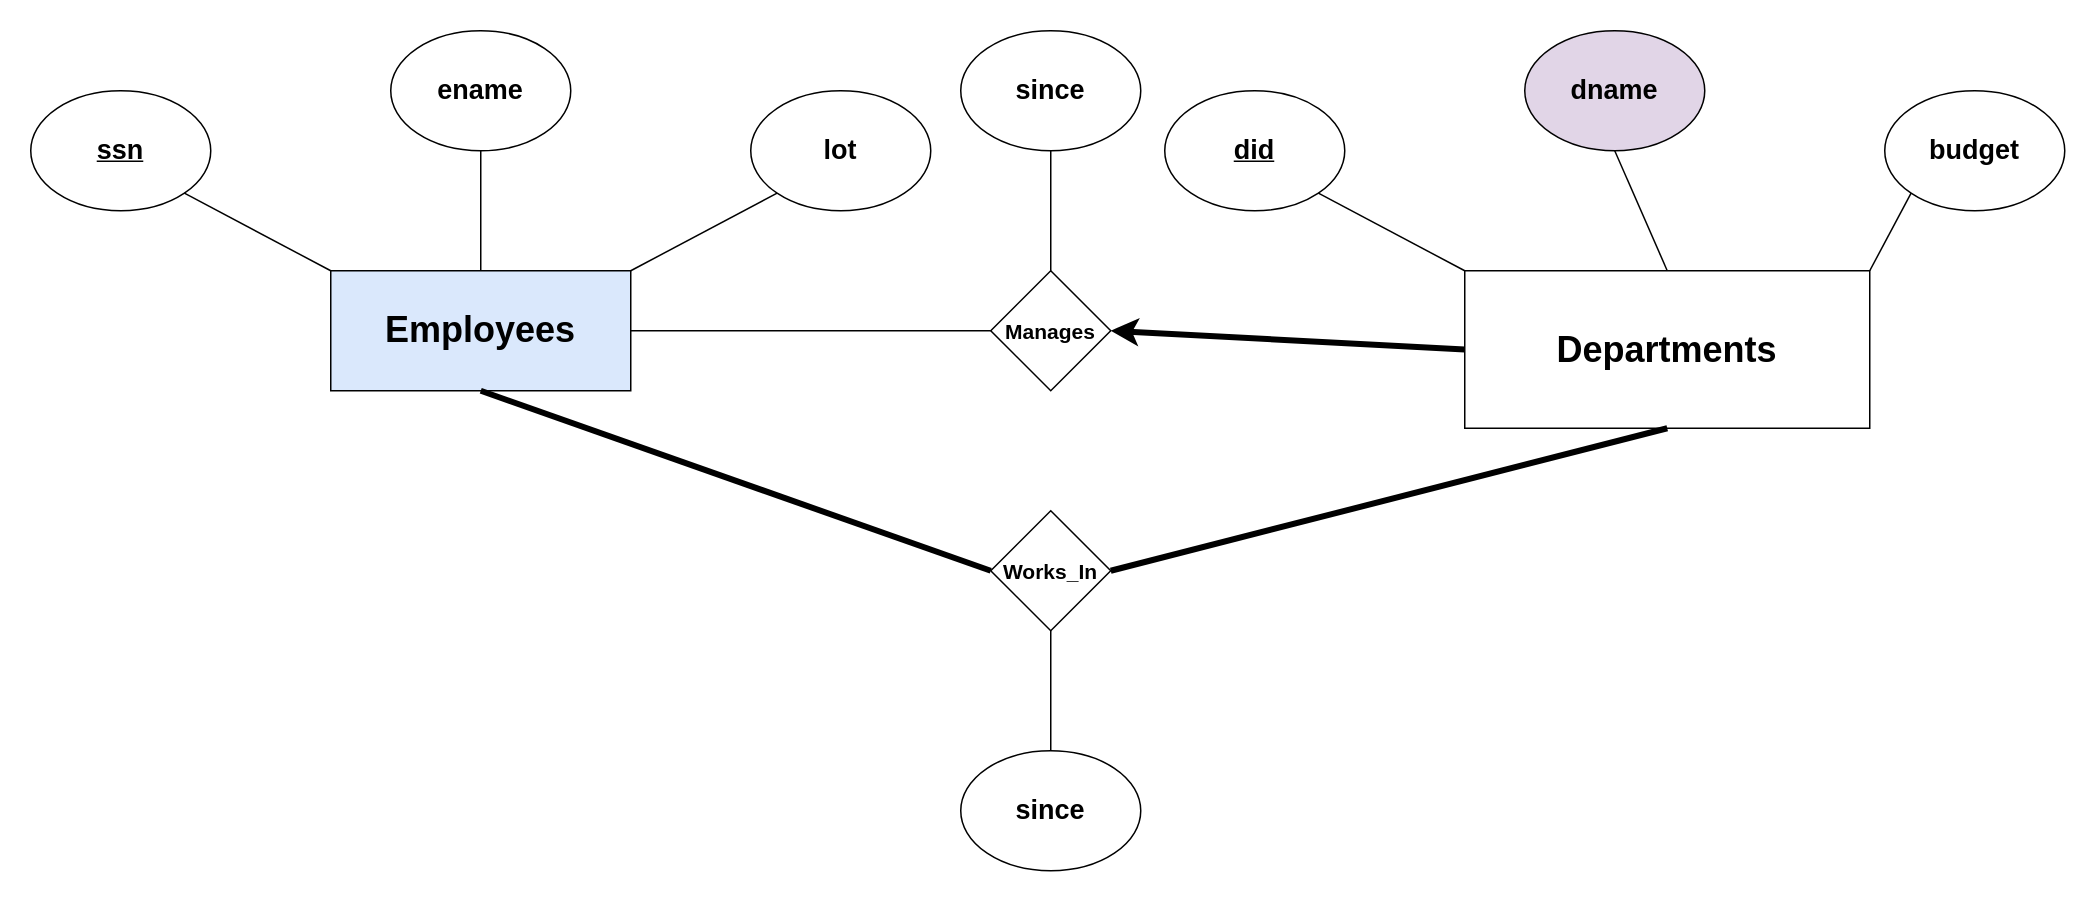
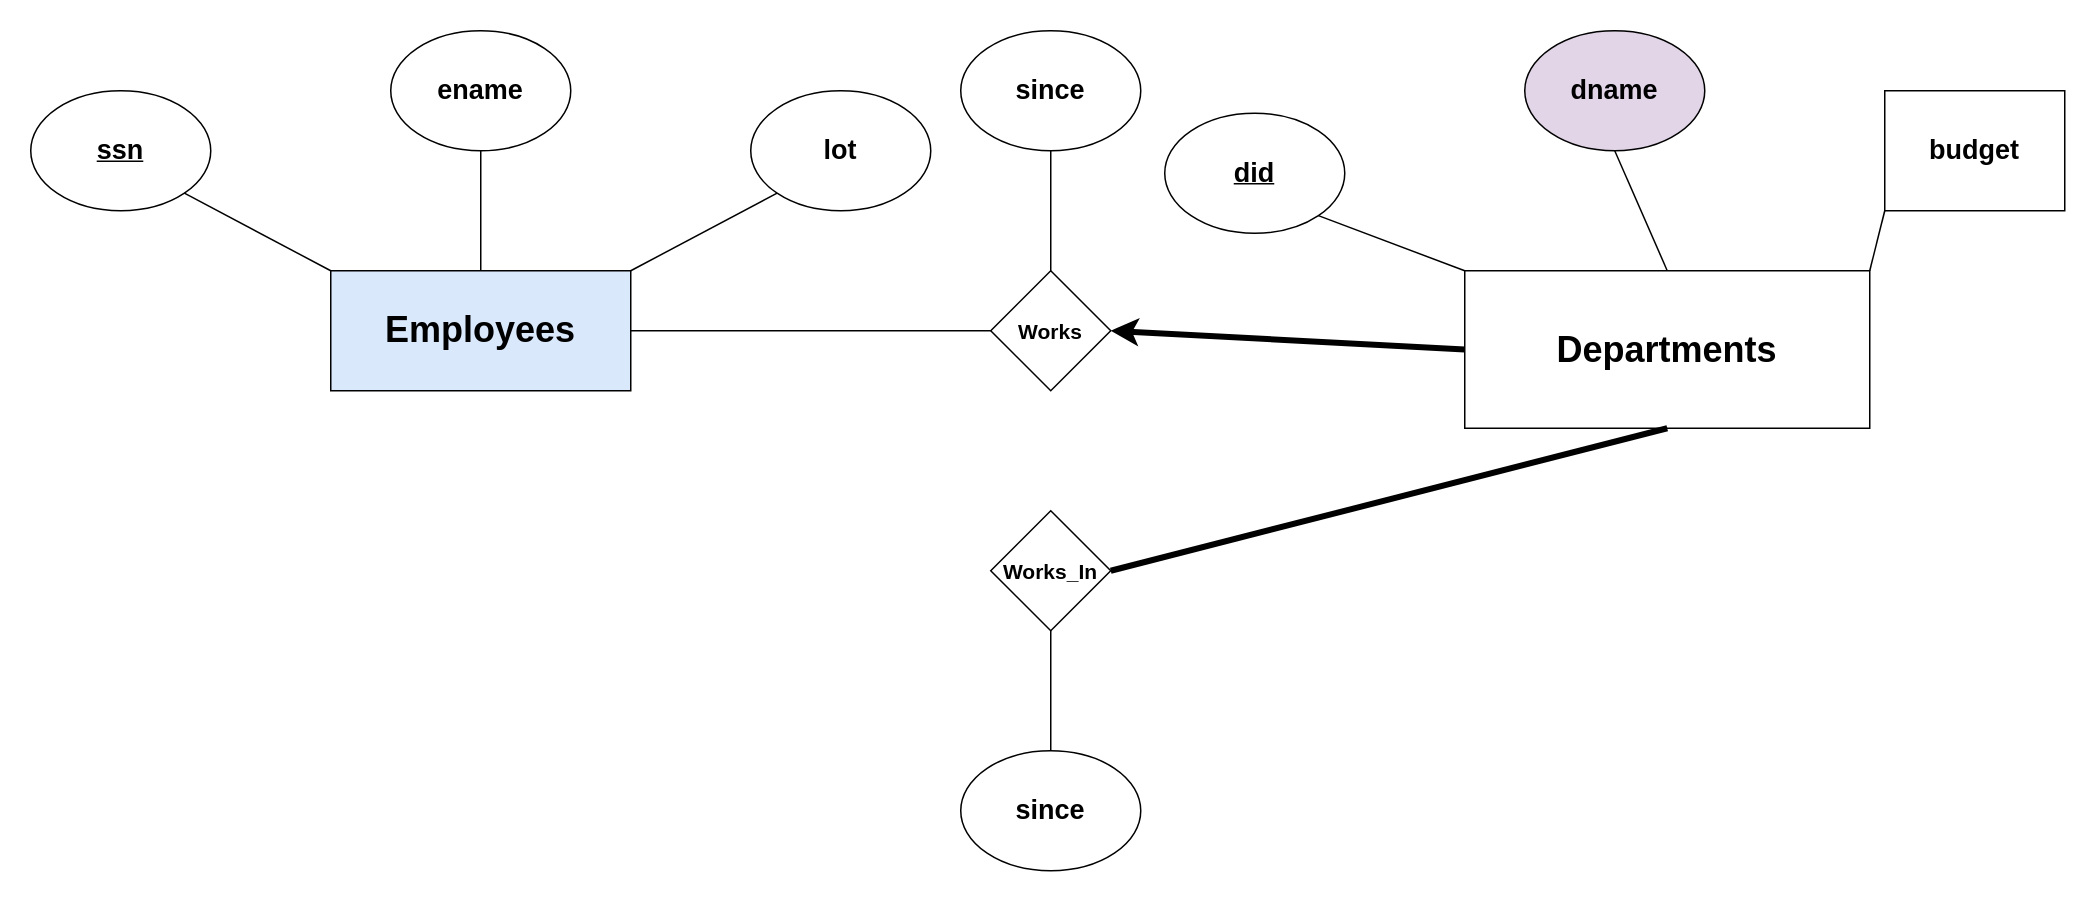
node "did": moved (1255, 151) -> (1255, 173)
node "budget": shape ellipse -> rectangle
node "Manages": label "Manages" -> "Works"
edge "Employees" -- "Works_In": removed
